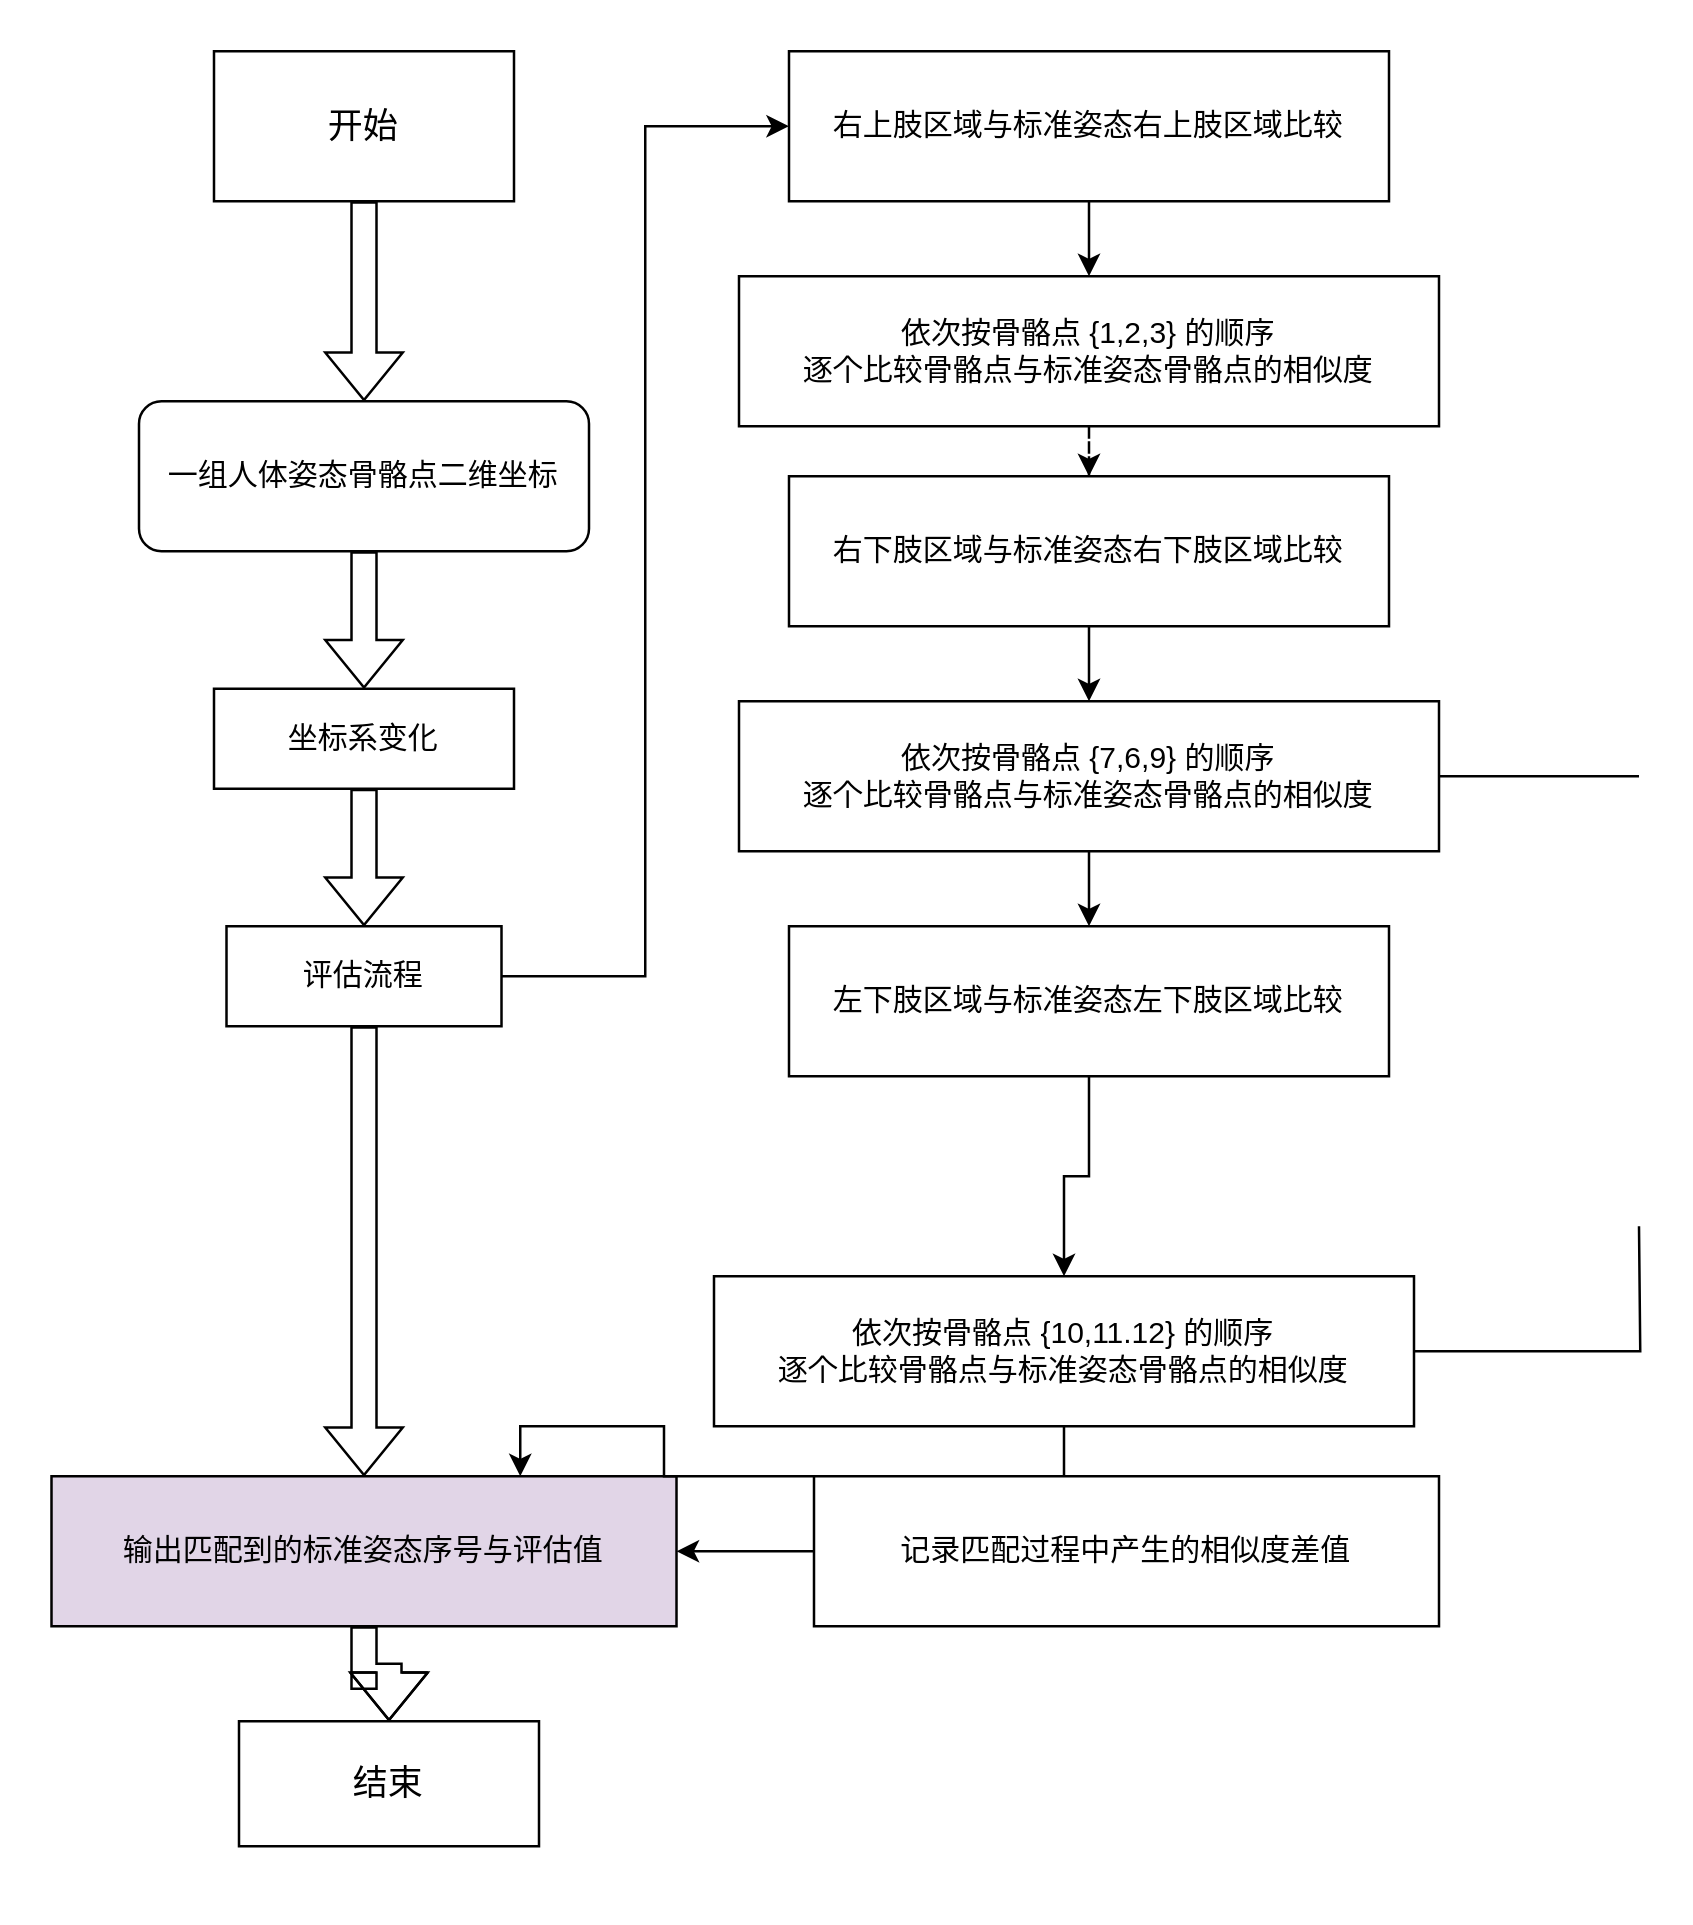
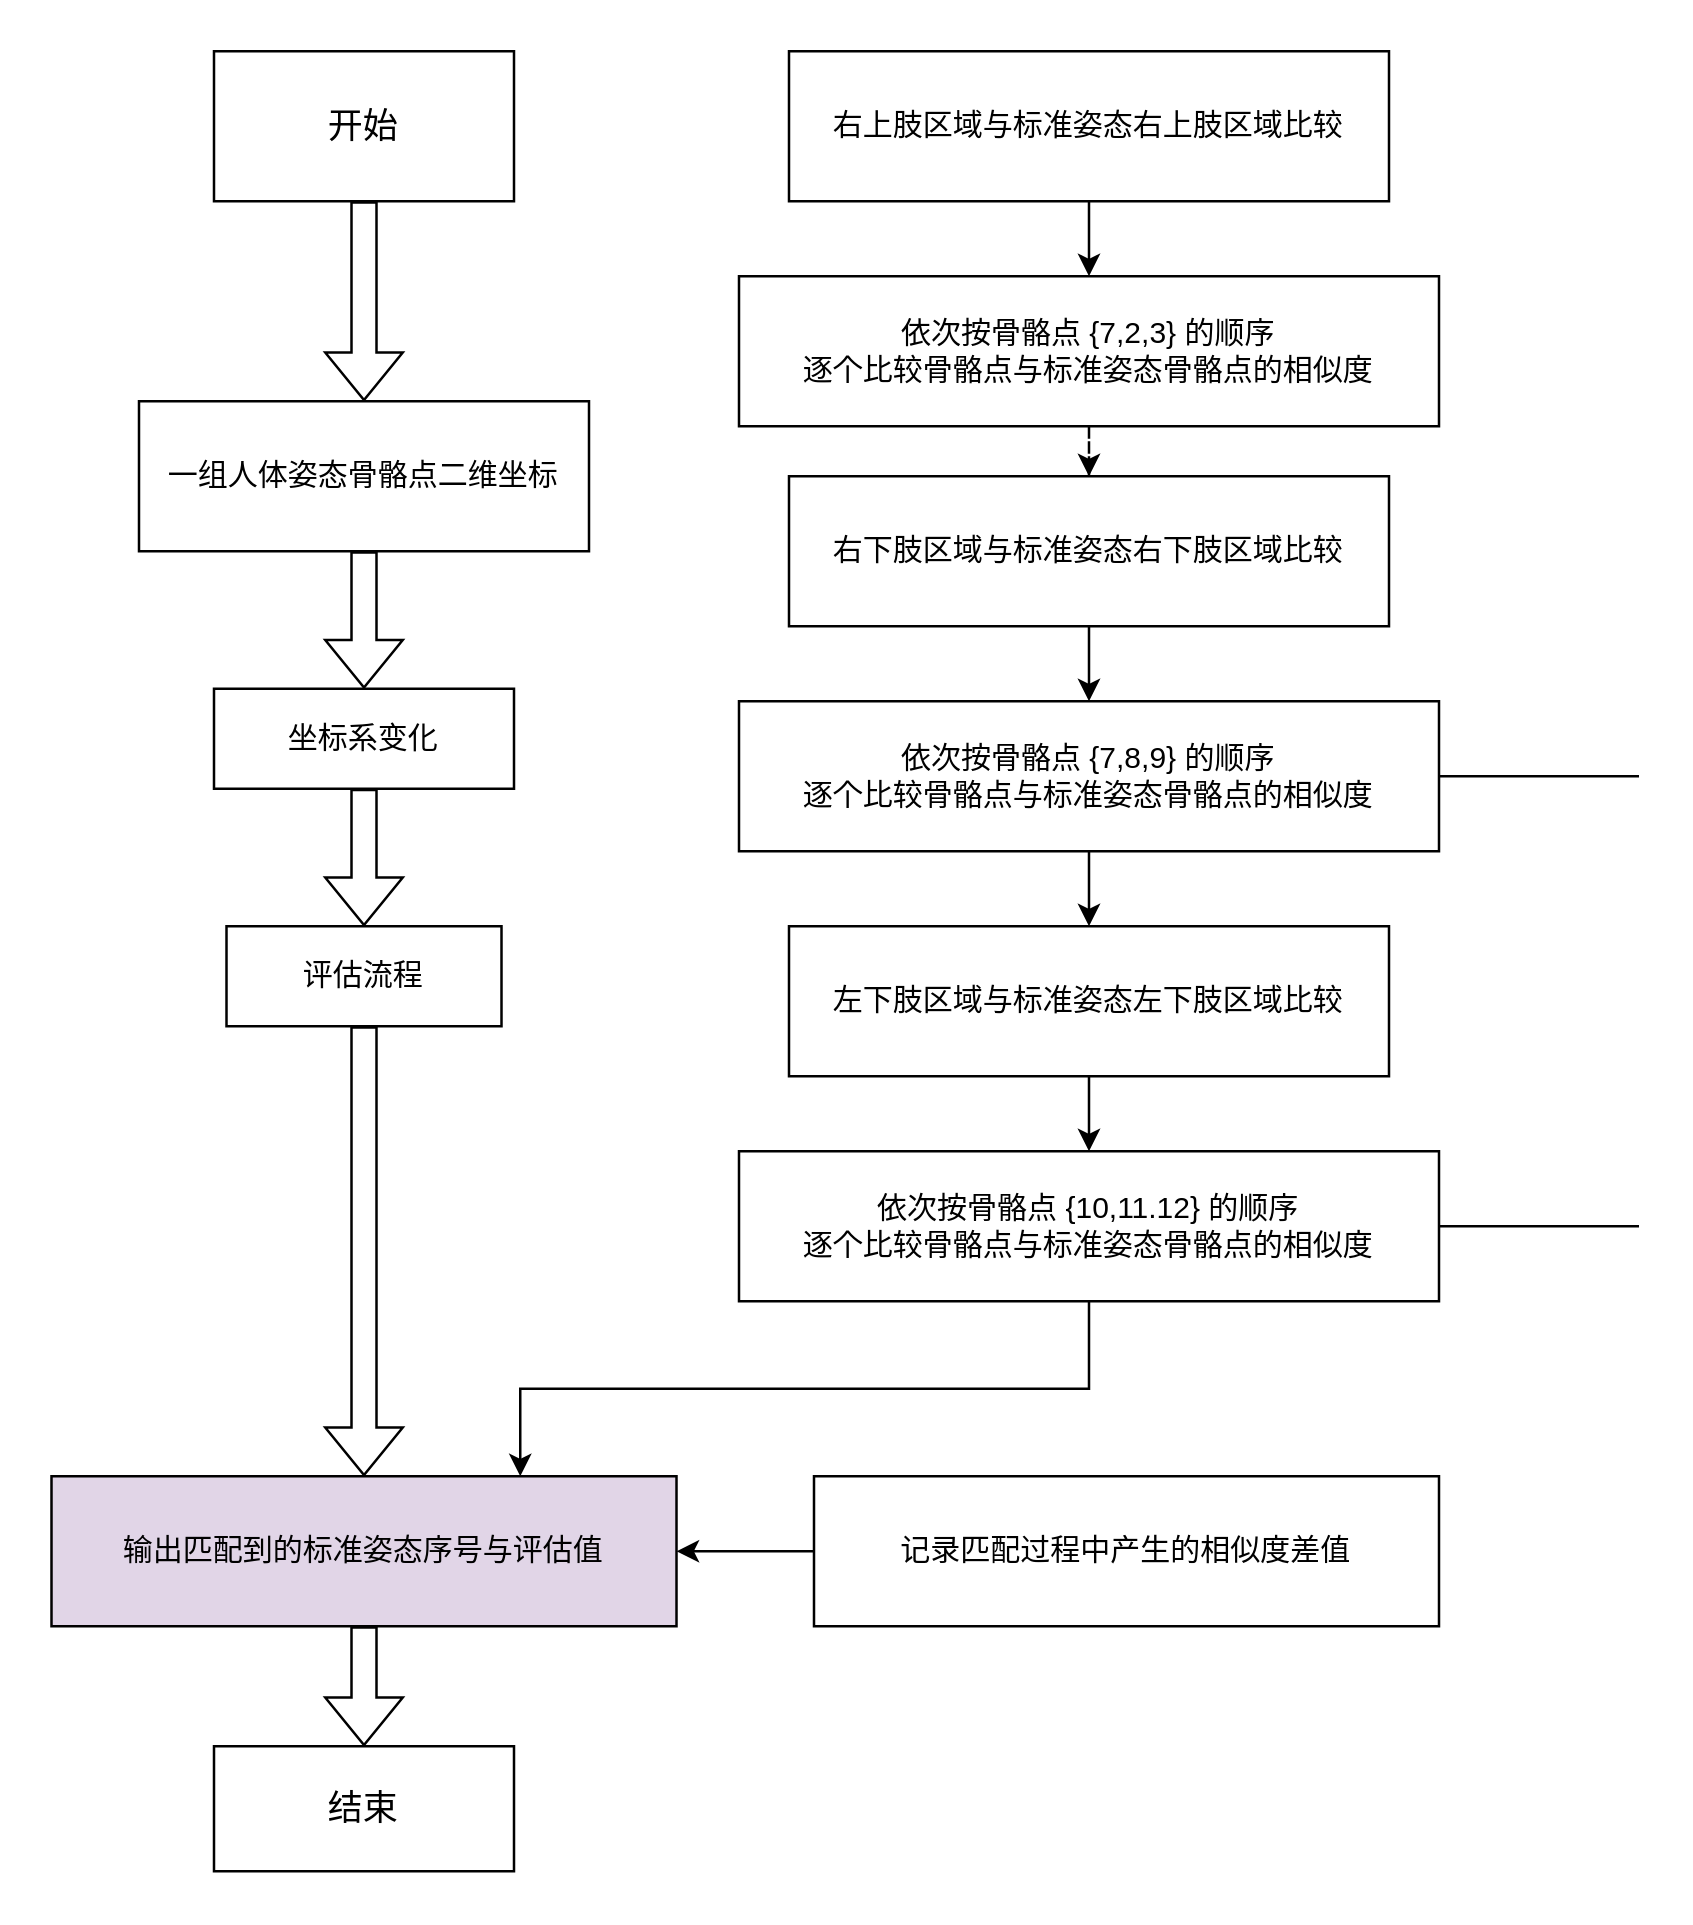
node "依次按骨骼点 {1,2,3} 的顺序 逐个比较骨骼点与标准姿态骨骼点的相似度": label "依次按骨骼点 {1,2,3} 的顺序 逐个比较骨骼点与标准姿态骨骼点的相似度" -> "依次按骨骼点 {7,2,3} 的顺序 逐个比较骨骼点与标准姿态骨骼点的相似度"
node "一组人体姿态骨骼点二维坐标": shape rounded rectangle -> rectangle
edge "评估流程" -> "右上肢区域与标准姿态右上肢区域比较": removed
node "依次按骨骼点 {7,6,9} 的顺序 逐个比较骨骼点与标准姿态骨骼点的相似度": label "依次按骨骼点 {7,6,9} 的顺序 逐个比较骨骼点与标准姿态骨骼点的相似度" -> "依次按骨骼点 {7,8,9} 的顺序 逐个比较骨骼点与标准姿态骨骼点的相似度"
node "依次按骨骼点 {10,11.12} 的顺序 逐个比较骨骼点与标准姿态骨骼点的相似度": moved (1064, 1351) -> (1089, 1226)
node "结束": moved (389, 1784) -> (364, 1809)
